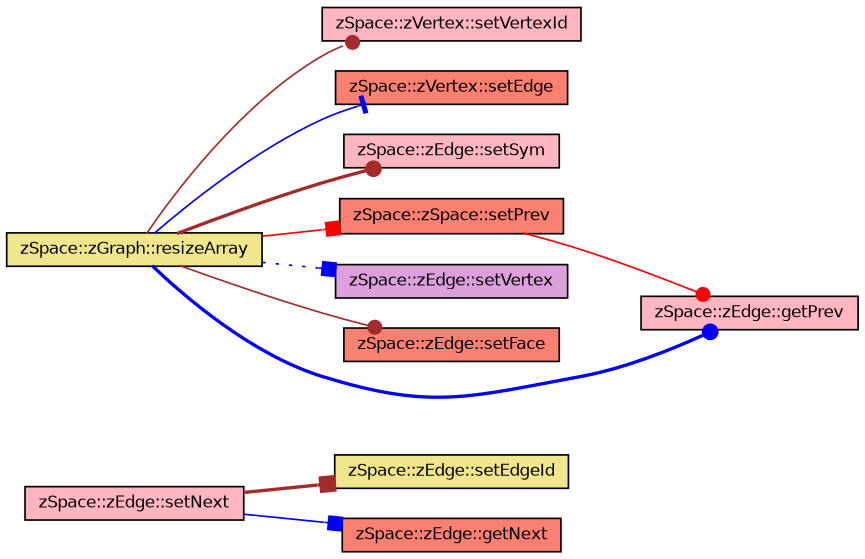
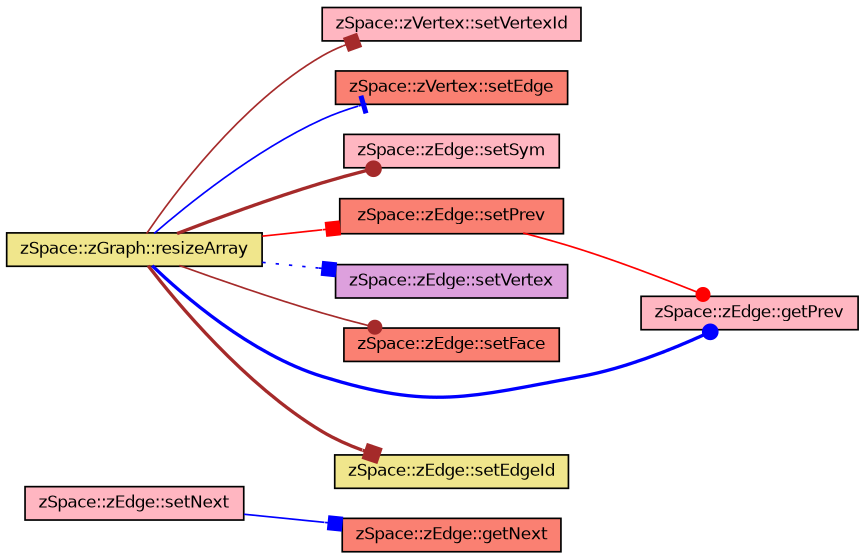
edge "zSpace::zGraph::resizeArray" -> "zSpace::zVertex::setVertexId": arrowhead dot -> box
node "zSpace::zSpace::setPrev": label "zSpace::zSpace::setPrev" -> "zSpace::zEdge::setPrev"
edge "zSpace::zEdge::setNext" -> "zSpace::zEdge::setEdgeId": now "zSpace::zGraph::resizeArray" -> "zSpace::zEdge::setEdgeId"
